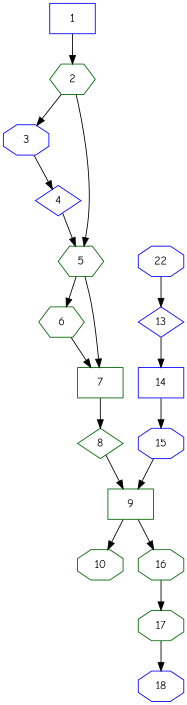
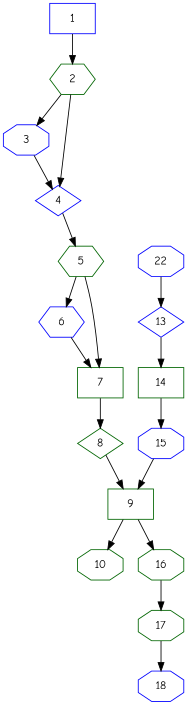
edge "2" -> "5": now "2" -> "4"
node "6": color darkgreen -> blue
node "14": color blue -> darkgreen
